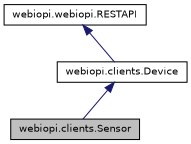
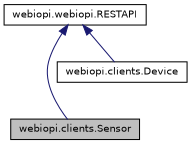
edge "webiopi.clients.Sensor" -> "webiopi.clients.Device": now "webiopi.clients.Sensor" -> "webiopi.webiopi.RESTAPI"
